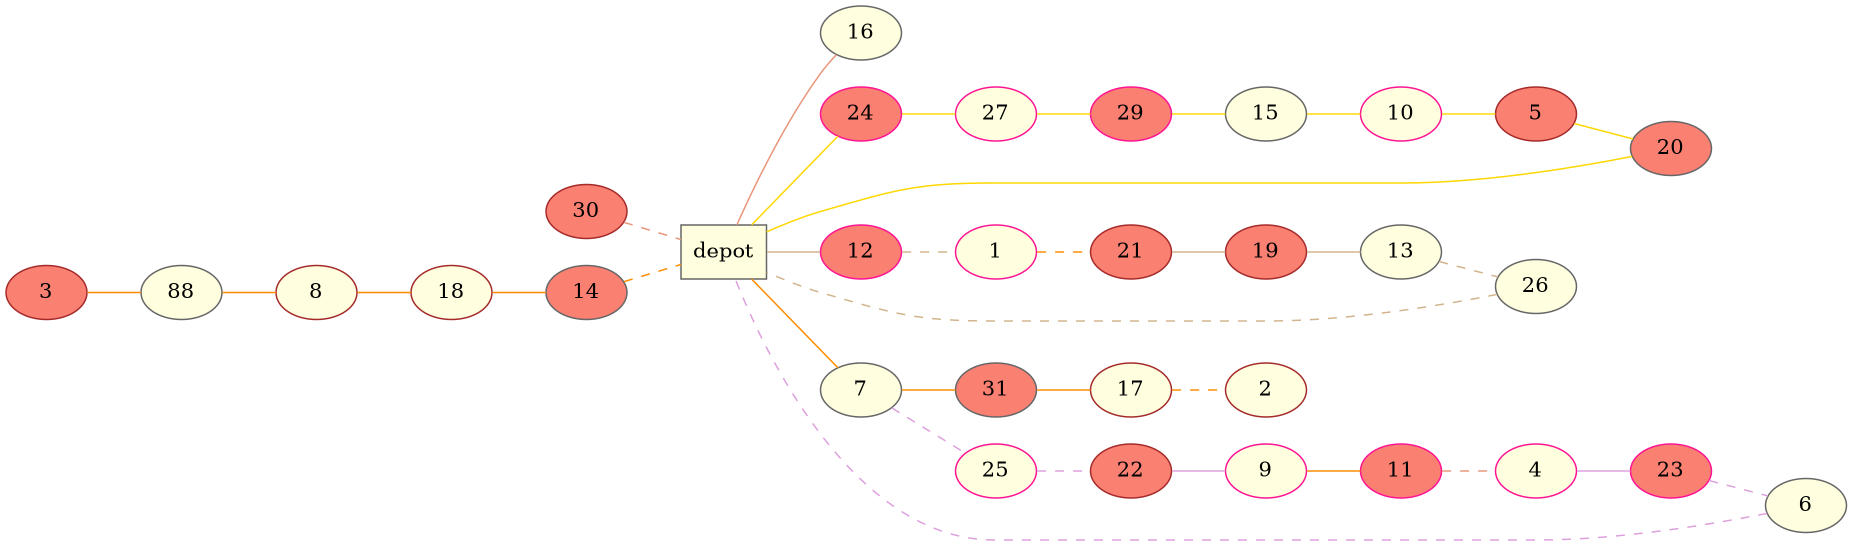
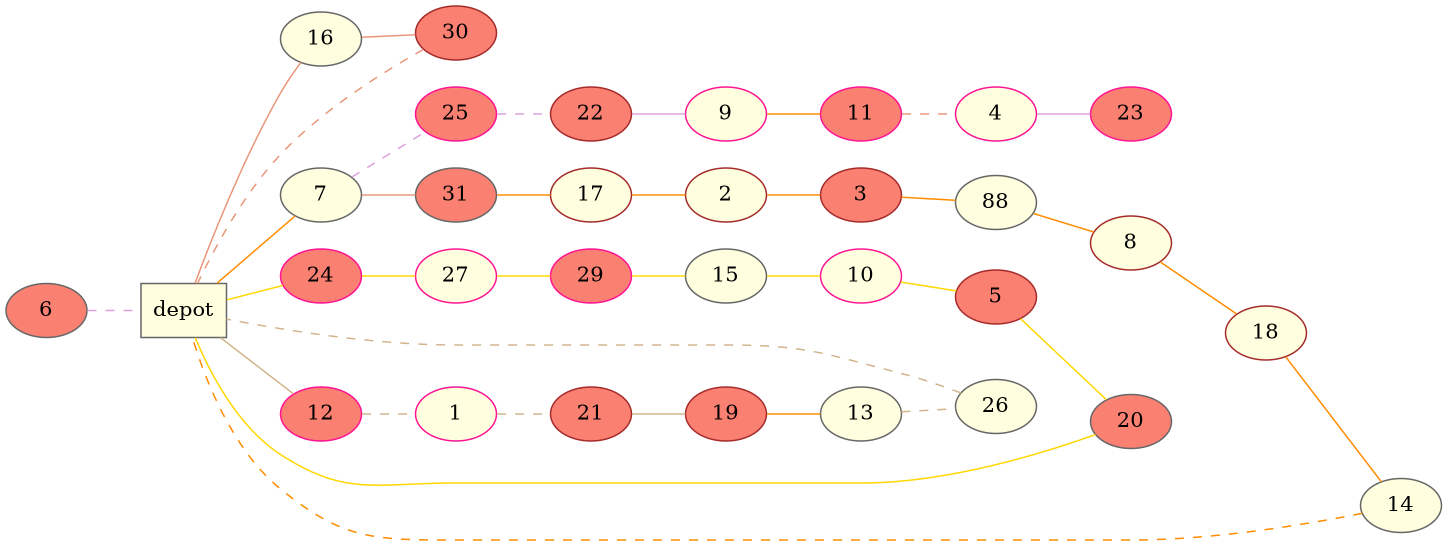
edge "30" -- "16": added
edge "2" -- "3": added
edge "1" -- "21": color darkorange -> tan
edge "19" -- "13": color tan -> darkorange
node "14": fillcolor salmon -> lightyellow
edge "7" -- "31": color darkorange -> darksalmon
edge "17" -- "2": style dashed -> solid
node "25": fillcolor lightyellow -> salmon
edge "23" -- "6": removed
node "6": fillcolor lightyellow -> salmon
